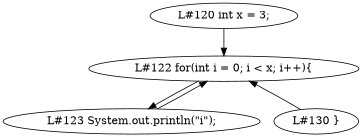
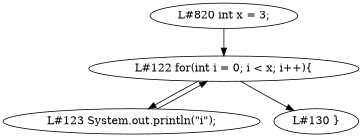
node "L#120 int x = 3;": label "L#120 int x = 3;" -> "L#820 int x = 3;"
edge "L#130 }" -> "L#122 for(int i = 0; i < x; i++){": reversed
